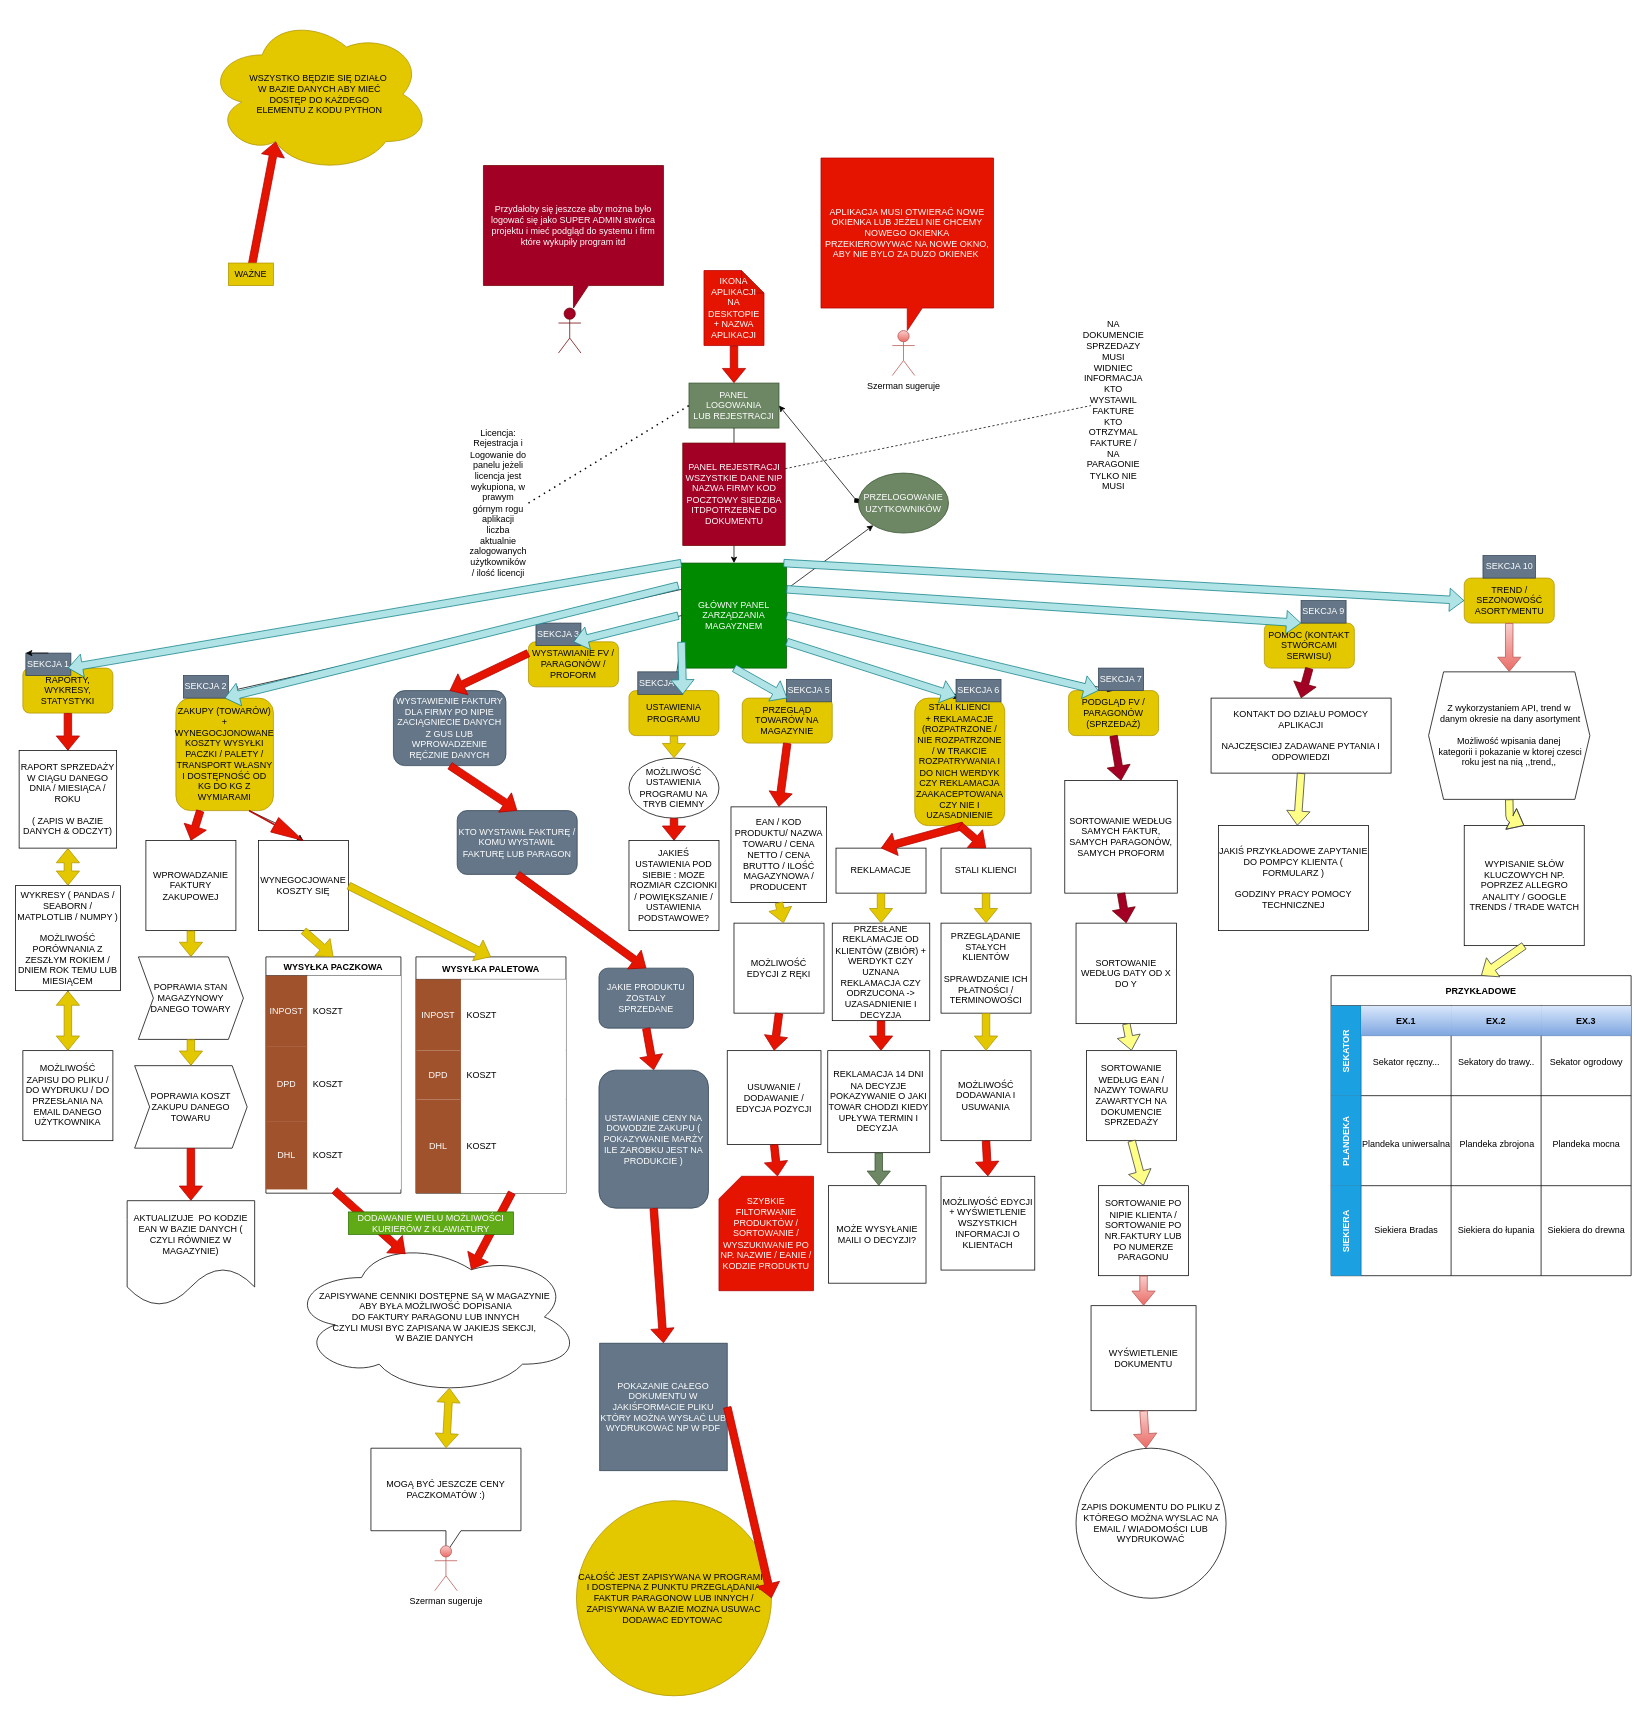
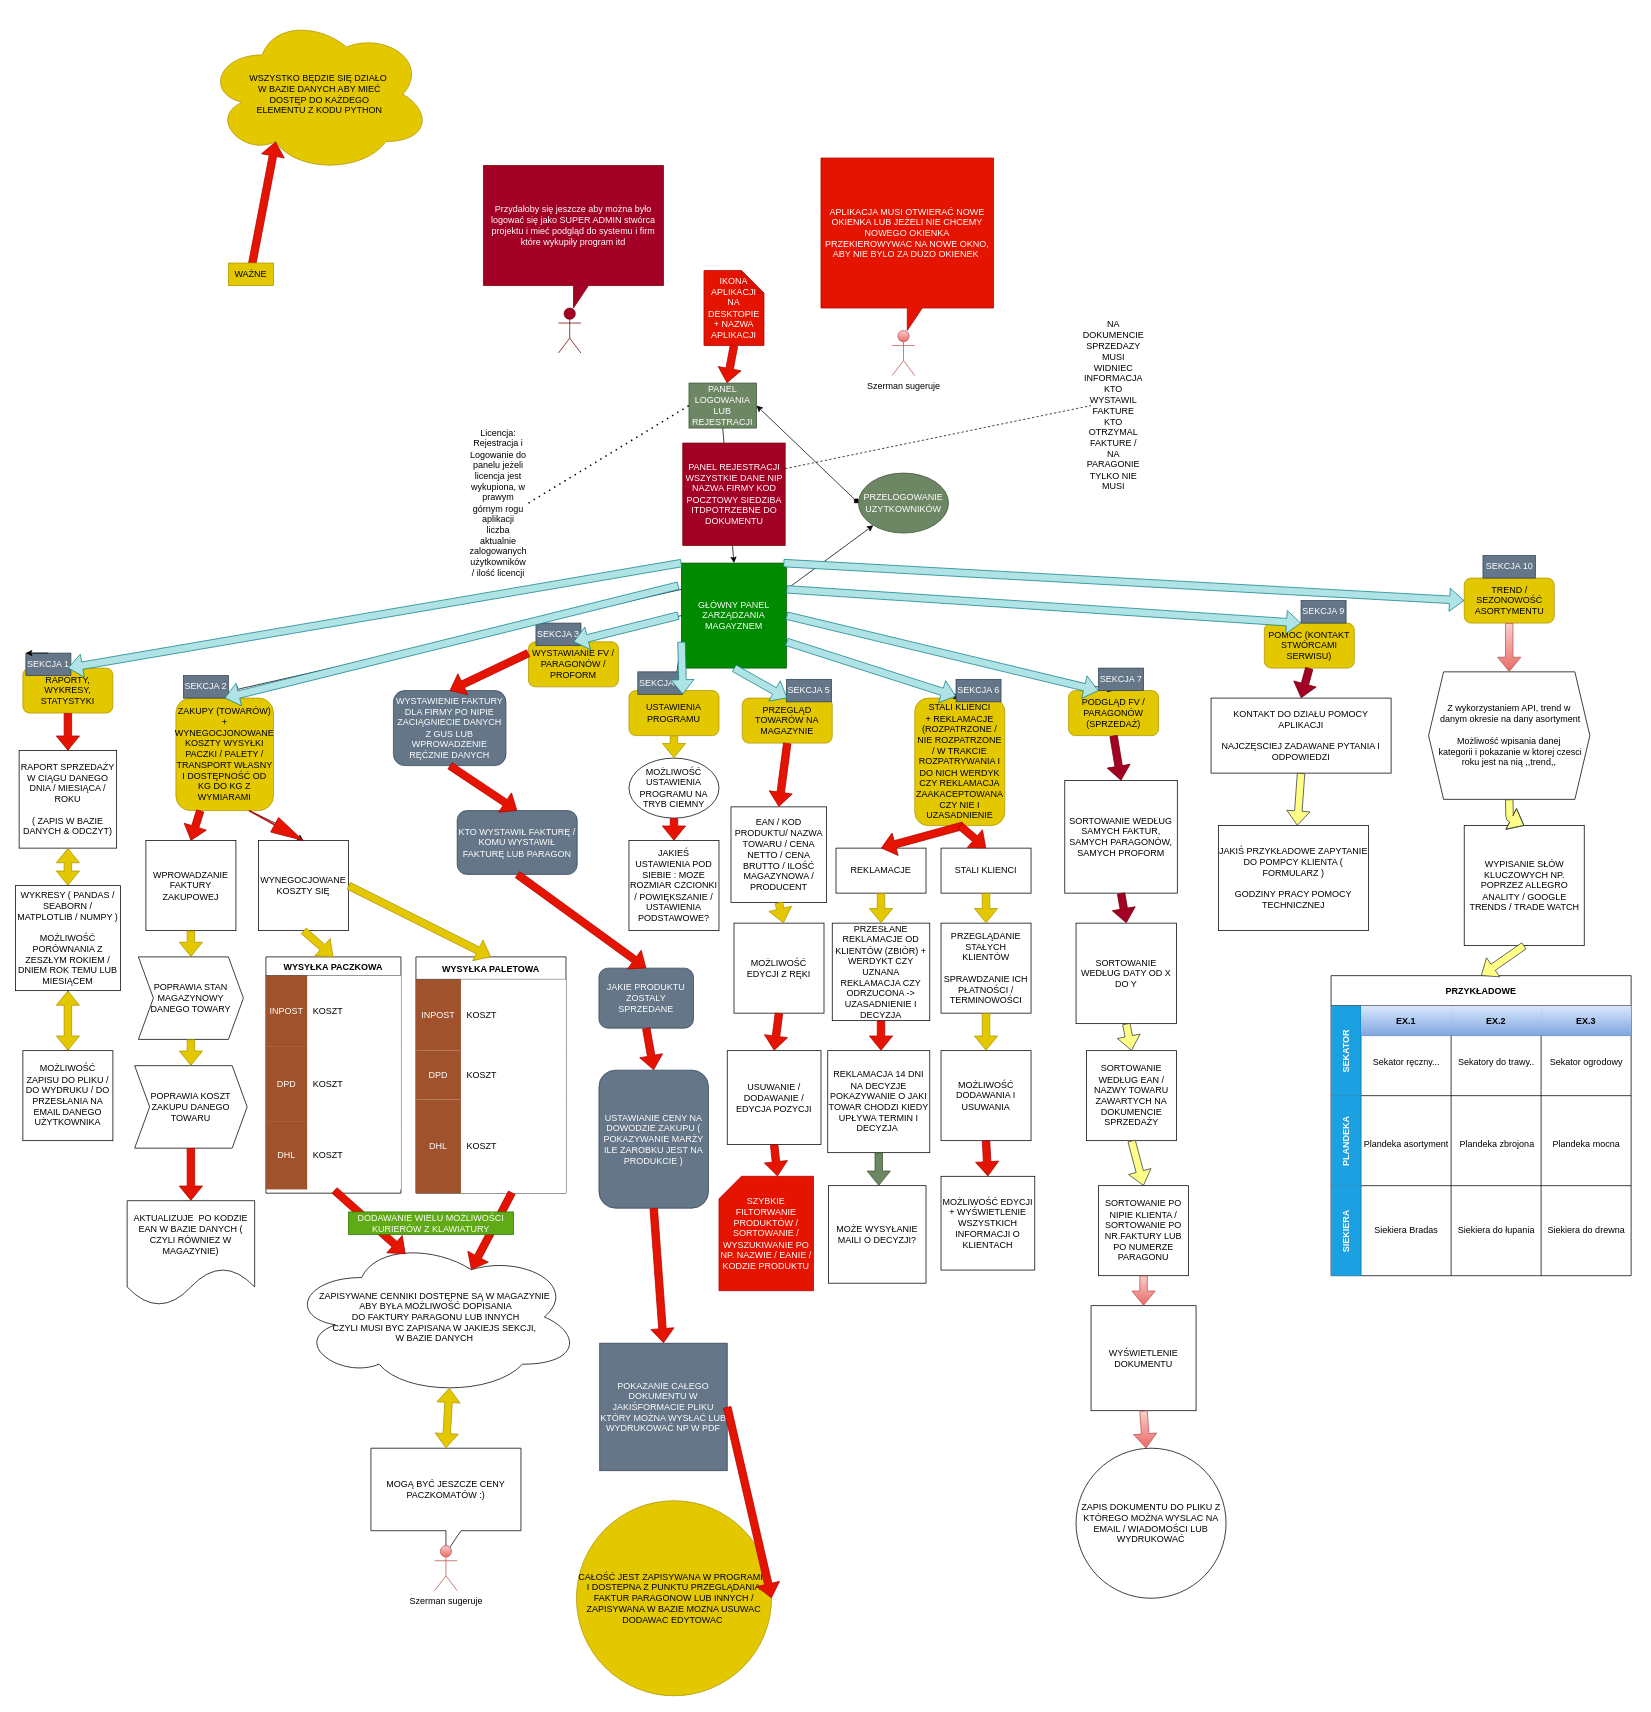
node "PANEL LOGOWANIA LUB REJESTRACJI": size 90x45 -> 68x45
node "Plandeka uniwersalna": label "Plandeka uniwersalna" -> "Plandeka asortyment"
